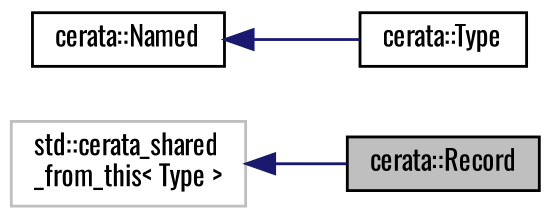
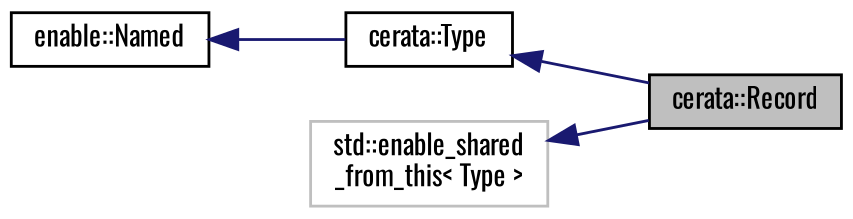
node "cerata::Named": label "cerata::Named" -> "enable::Named"
edge "cerata::Record" -> "cerata::Type": added
node "std::cerata_shared _from_this< Type >": label "std::cerata_shared _from_this< Type >" -> "std::enable_shared _from_this< Type >"
